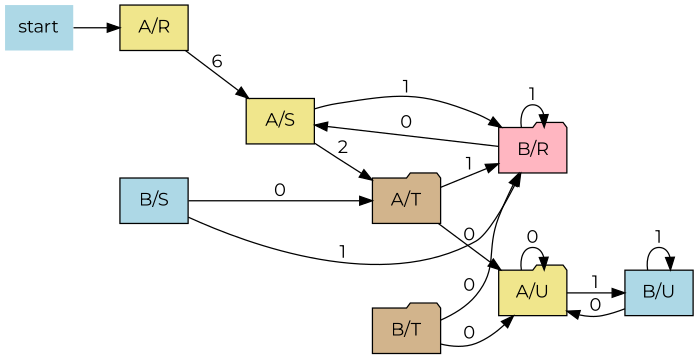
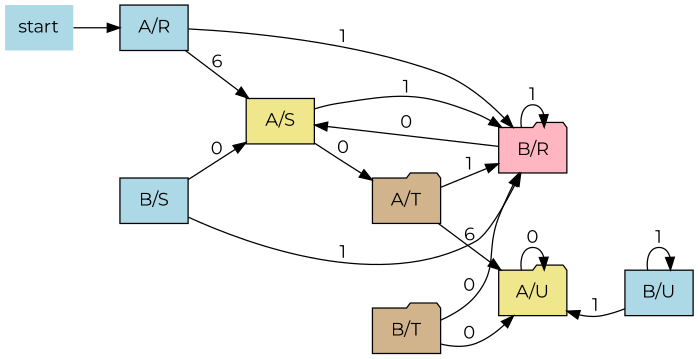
node "A/R": fillcolor khaki -> lightblue
edge "A/R" -> "B/R": added, label "1"
edge "A/S" -> "A/T": label "2" -> "0"
edge "B/S" -> "A/T": now "B/S" -> "A/S"
edge "A/T" -> "A/U": label "0" -> "6"
edge "A/U" -> "B/U": removed, label "1"
edge "B/U" -> "A/U": label "0" -> "1"
